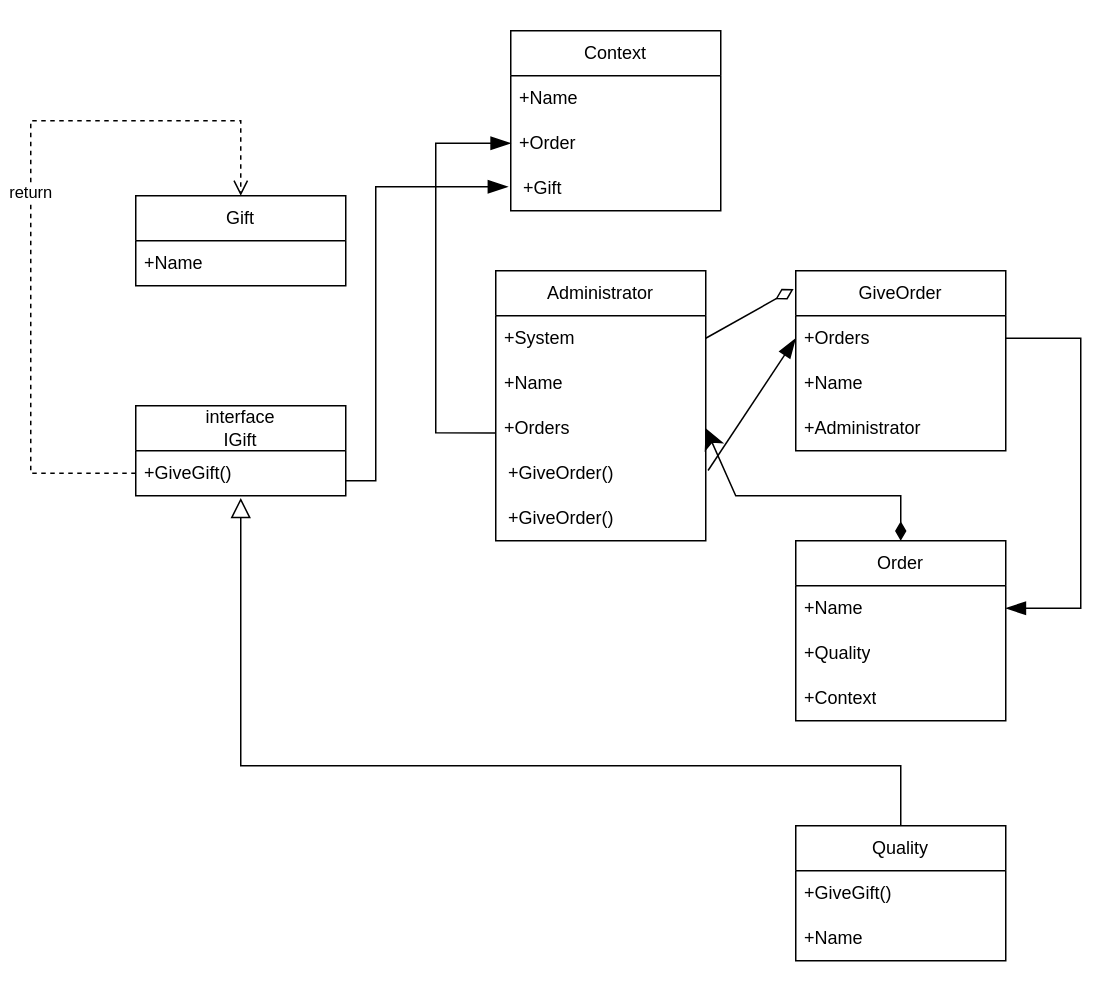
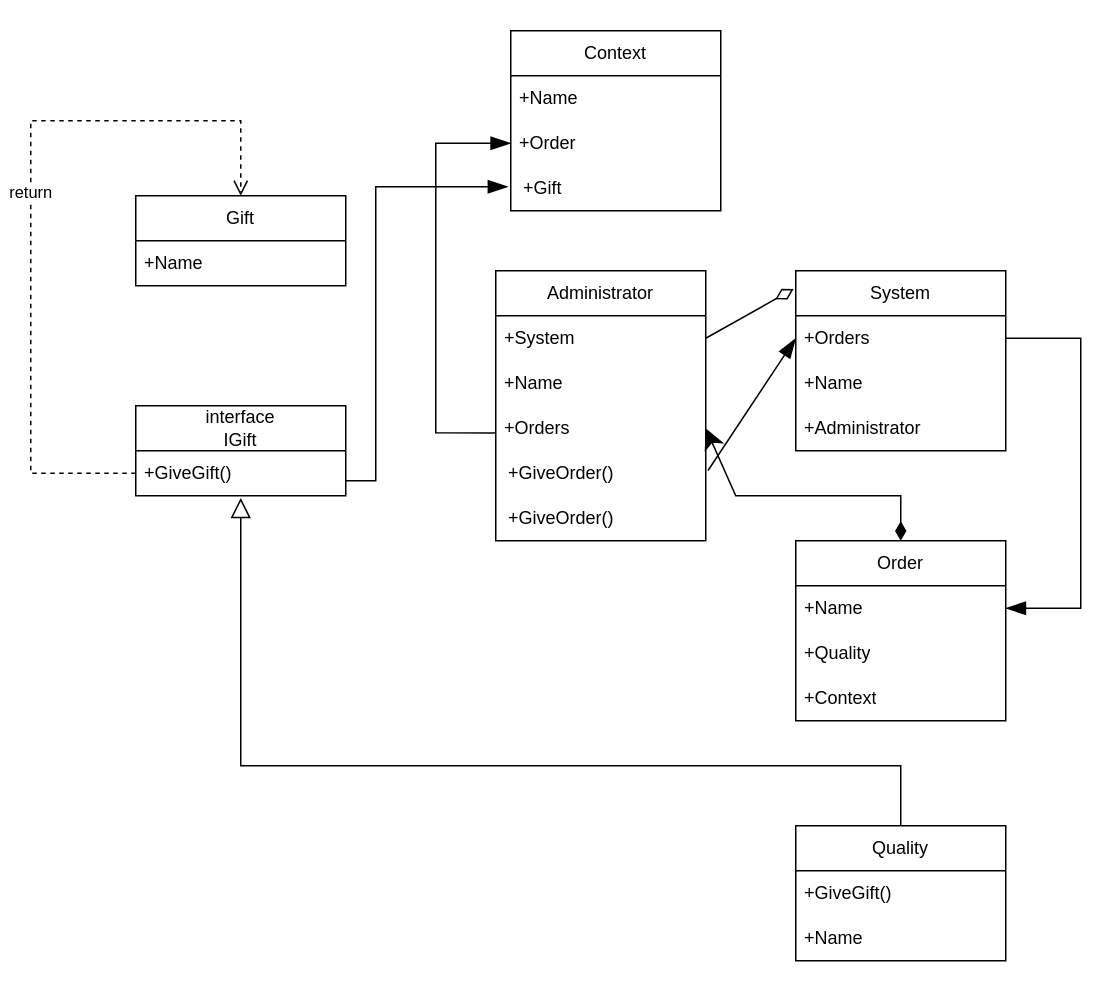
node "GiveOrder": label "GiveOrder" -> "System"
